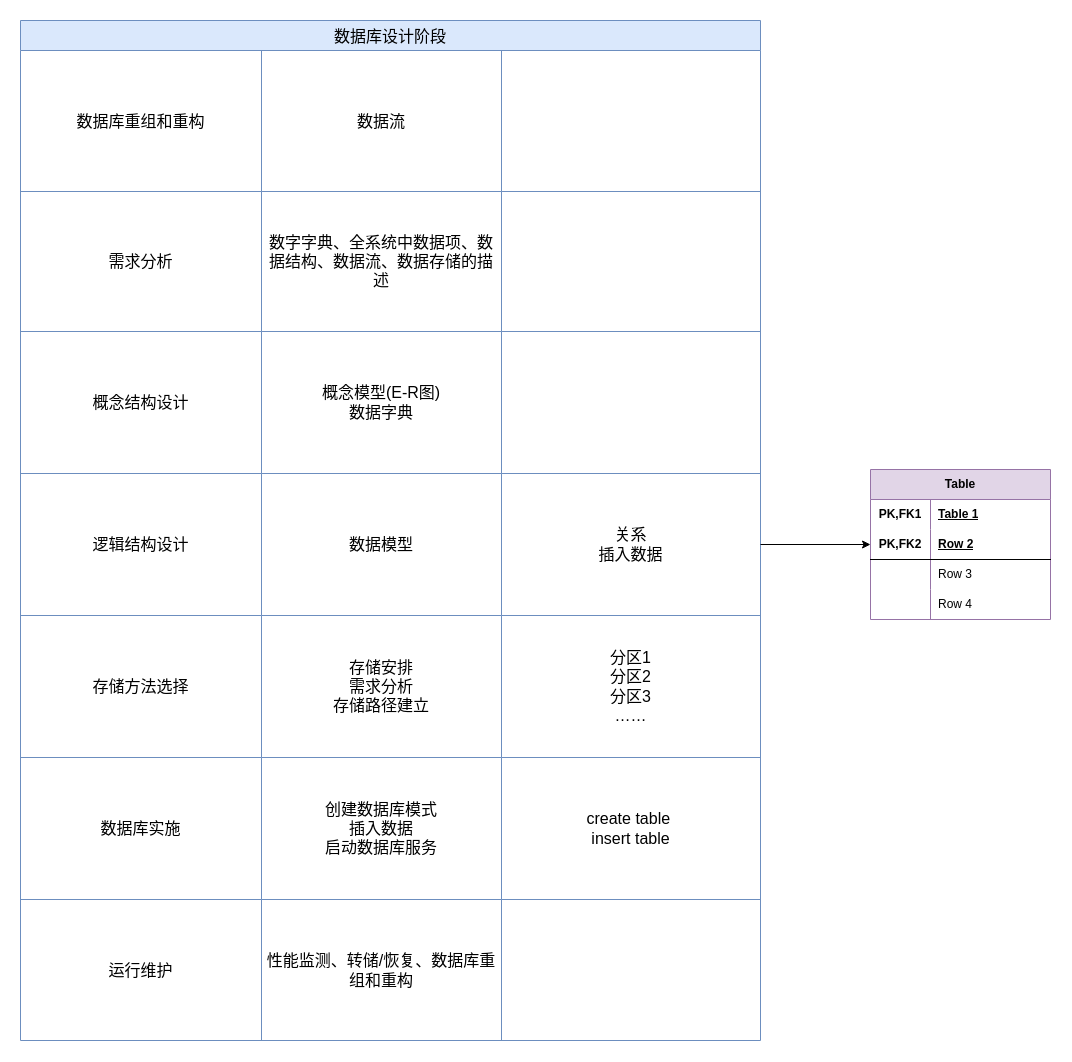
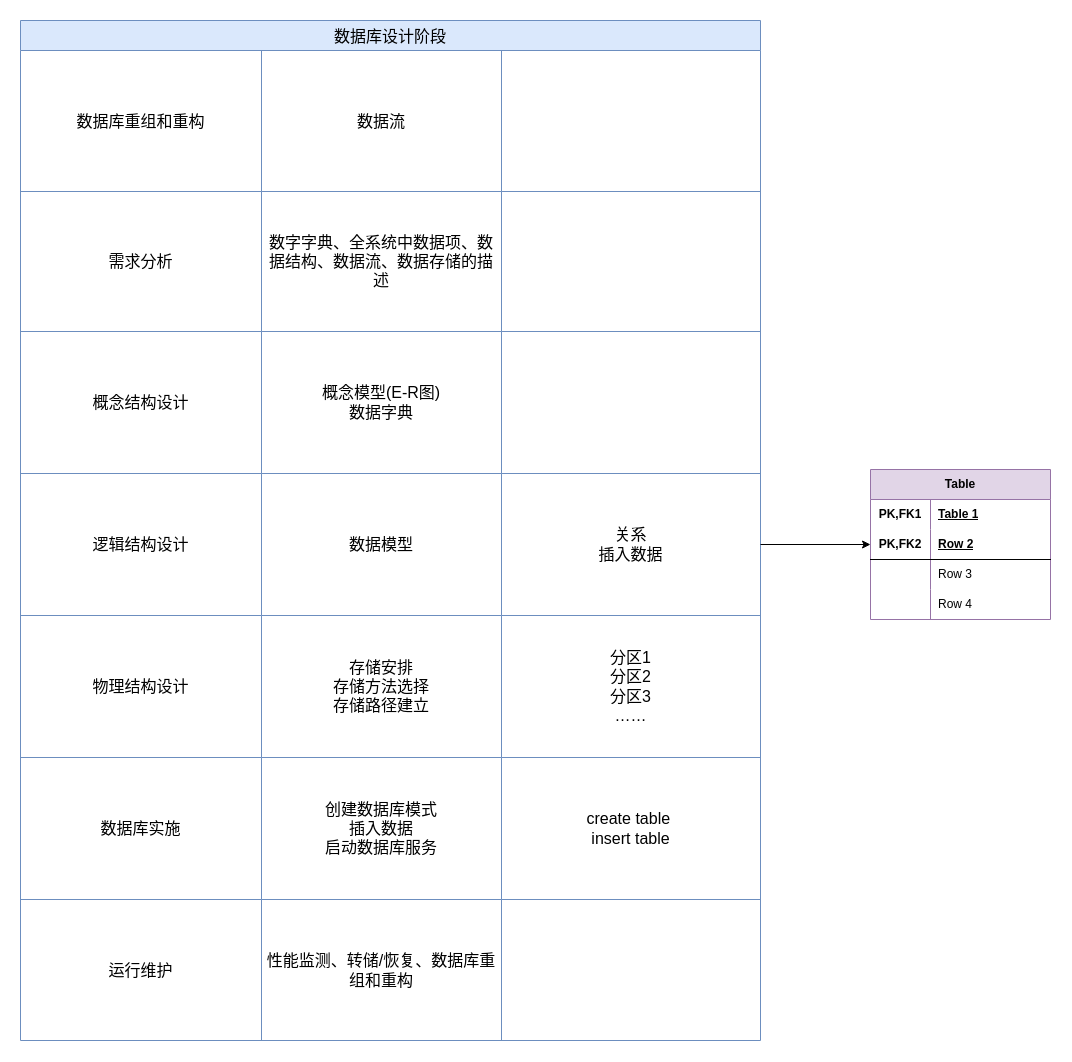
node "存储方法选择": label "存储方法选择" -> "物理结构设计"
node "存储安排 需求分析 存储路径建立": label "存储安排 需求分析 存储路径建立" -> "存储安排 存储方法选择 存储路径建立"
